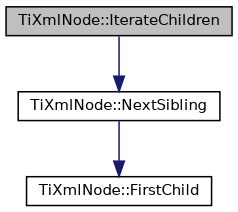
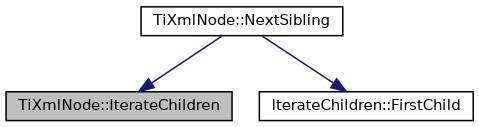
edge "TiXmlNode::IterateChildren" -> "TiXmlNode::NextSibling": reversed
node "TiXmlNode::FirstChild": label "TiXmlNode::FirstChild" -> "IterateChildren::FirstChild"
